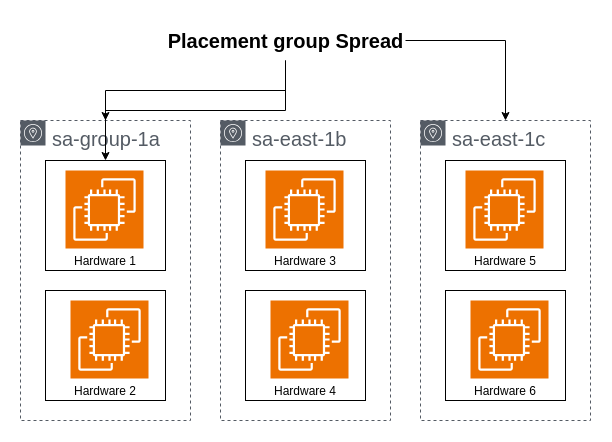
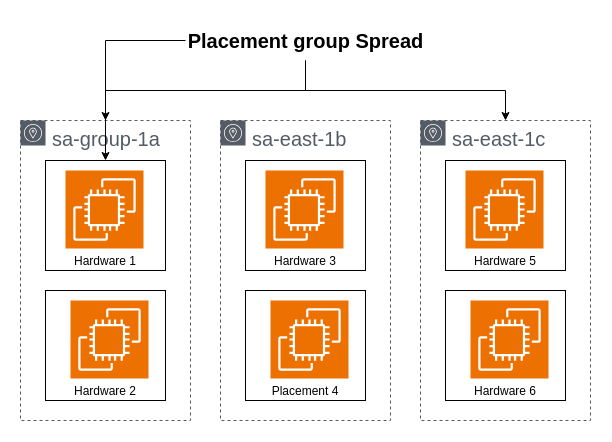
node "Placement group Spread": moved (286, 41) -> (306, 41)
node "Hardware 4": label "Hardware 4" -> "Placement 4"
